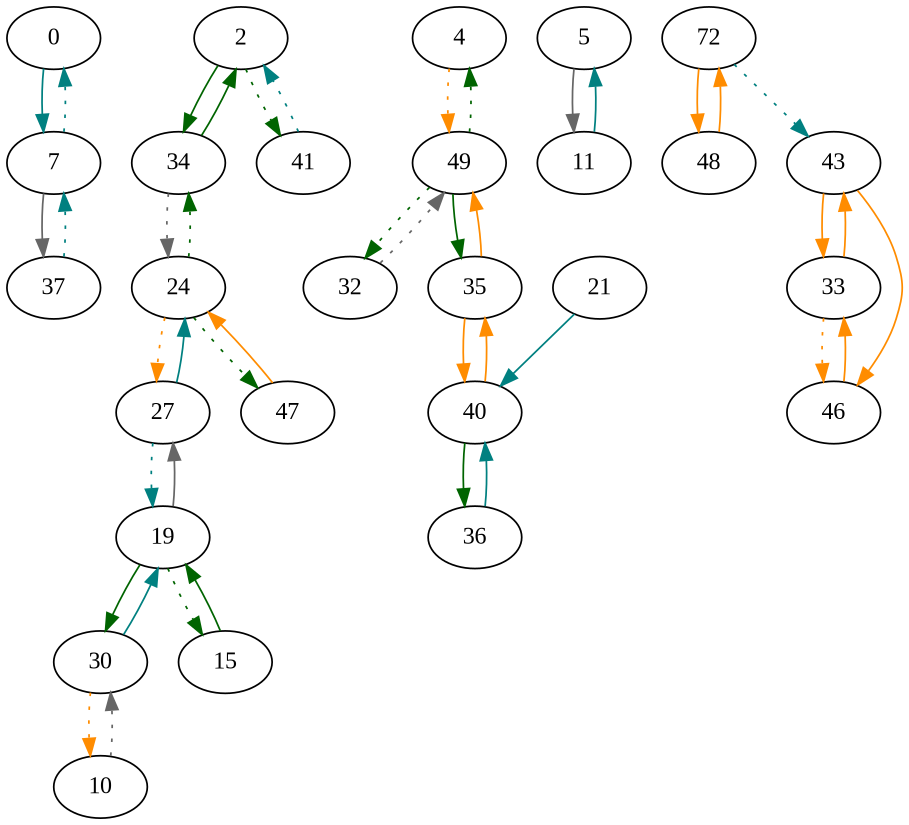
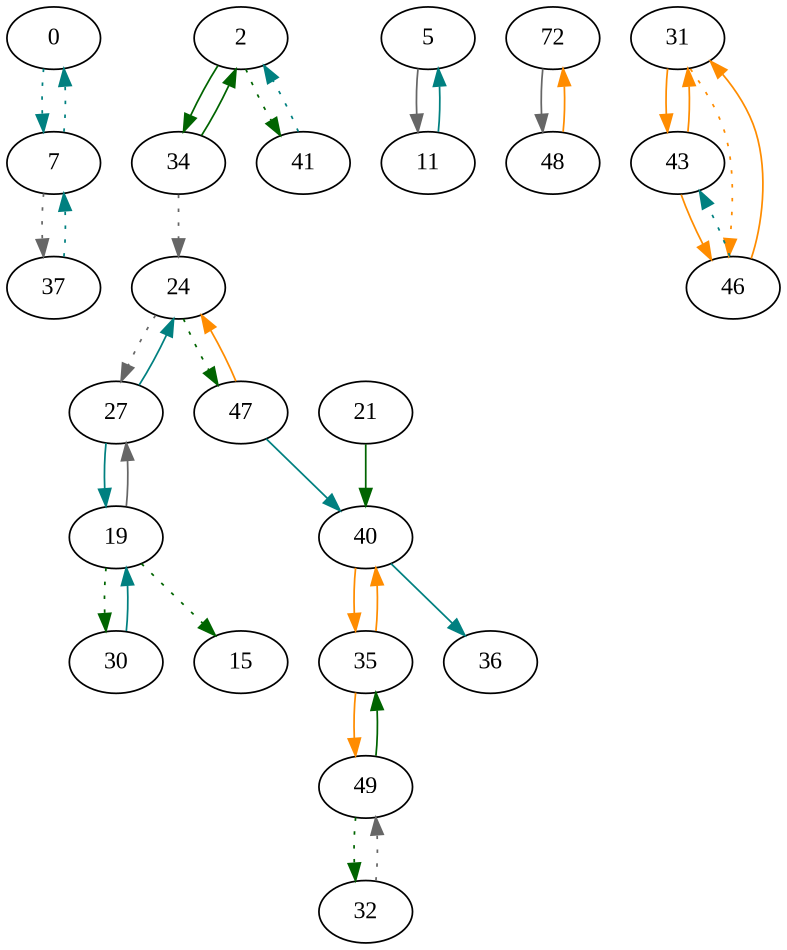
node "4": removed
edge "0" -> "7": style solid -> dotted
edge "72" -> "48": color darkorange -> gray40
edge "72" -> "43": now "46" -> "43"
edge "7" -> "37": style solid -> dotted
edge "24" -> "34": removed
node "33": label "33" -> "31"
edge "24" -> "27": color darkorange -> gray40
edge "21" -> "40": color teal -> darkgreen
edge "27" -> "19": style dotted -> solid
edge "40" -> "36": color darkgreen -> teal
edge "36" -> "40": now "47" -> "40"
edge "19" -> "30": style solid -> dotted
edge "15" -> "19": removed
node "10": removed
